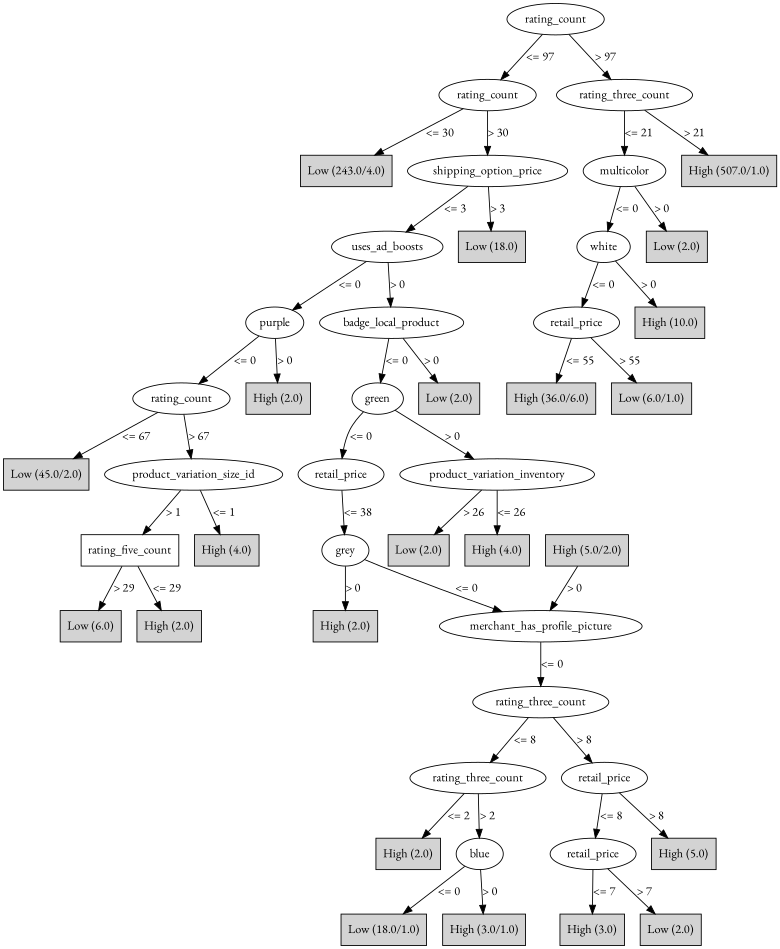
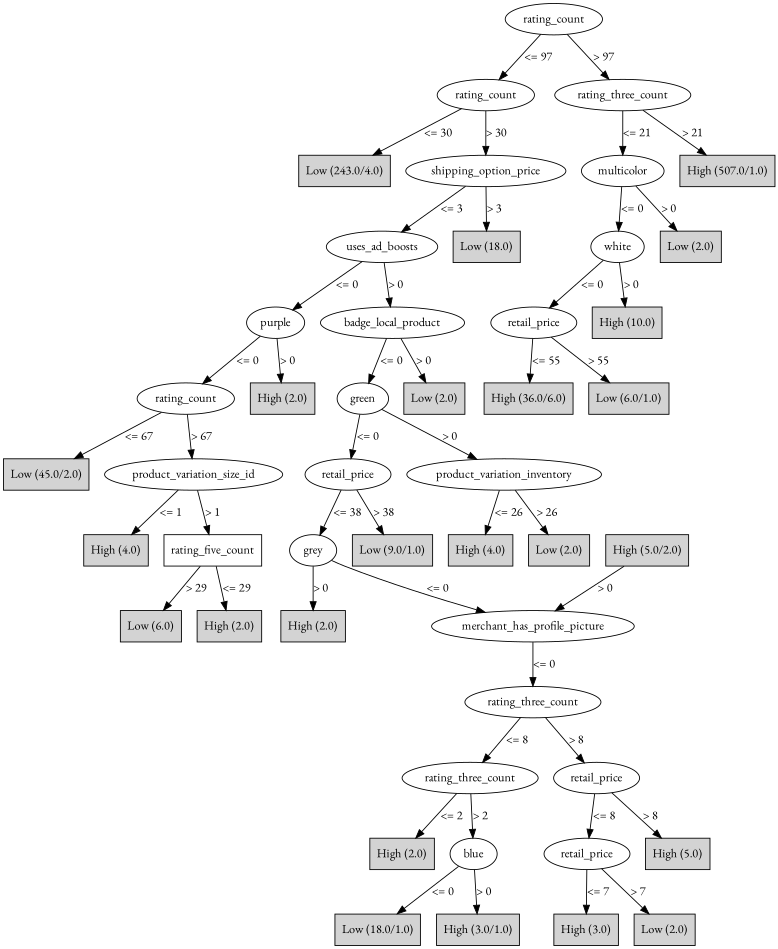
node "Low (9.0/1.0)": added
